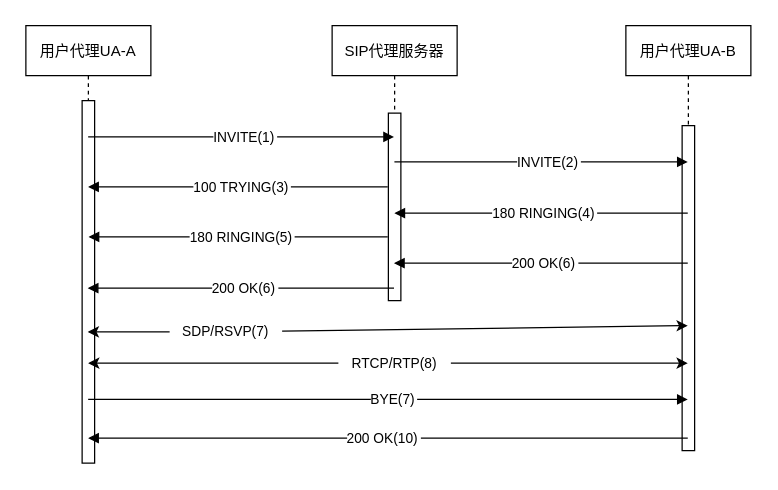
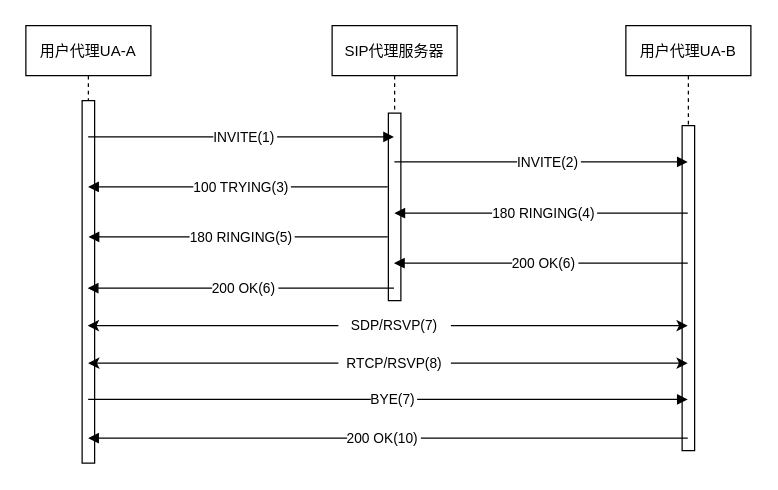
node "SDP/RSVP(7)": moved (226, 332) -> (394, 326)
node "RTCP/RTP(8)": label "RTCP/RTP(8)" -> "RTCP/RSVP(8)"
